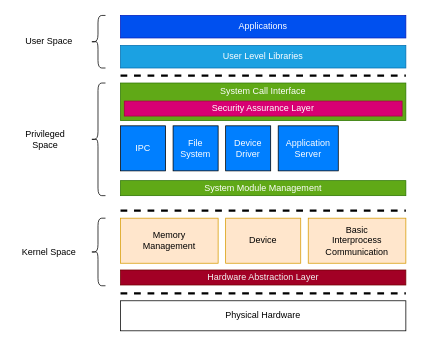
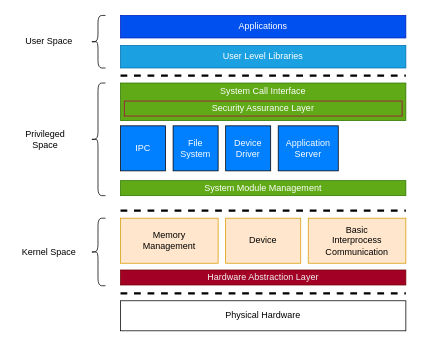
node "Security Assurance Layer": fillcolor #d80073 -> #60a917
